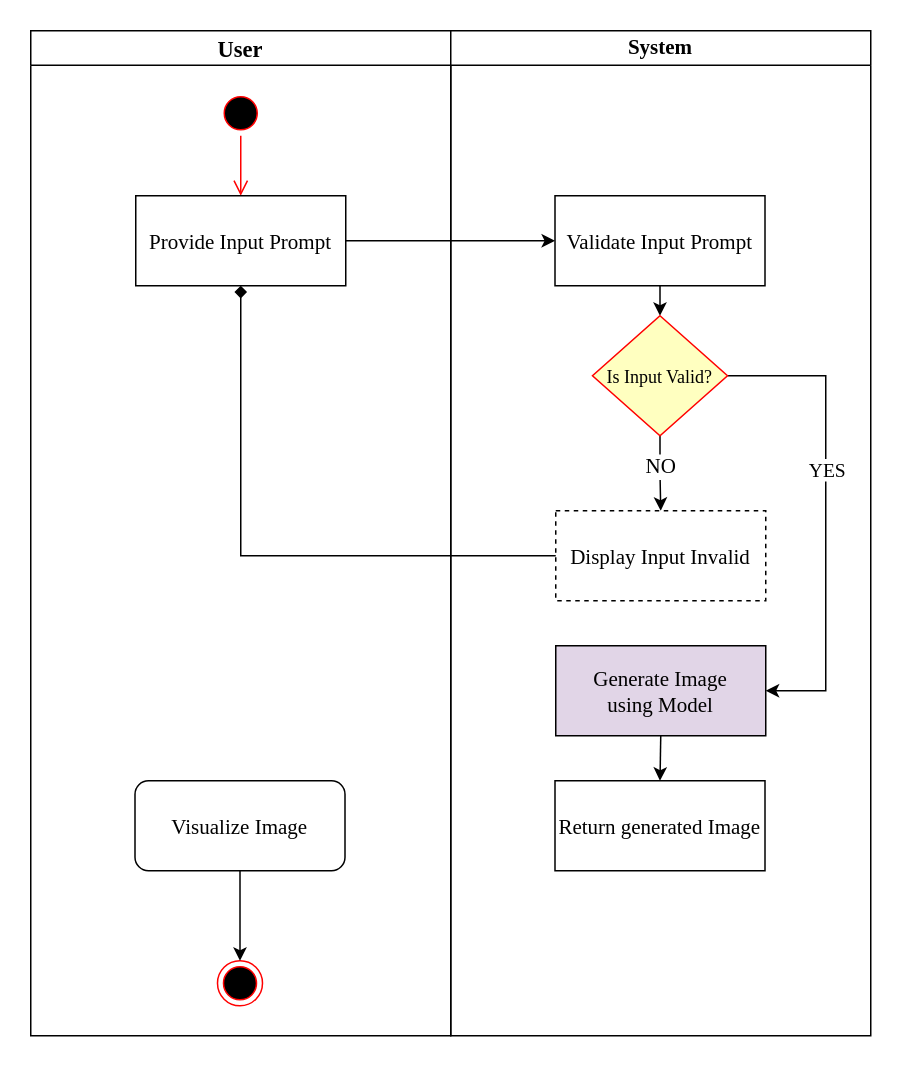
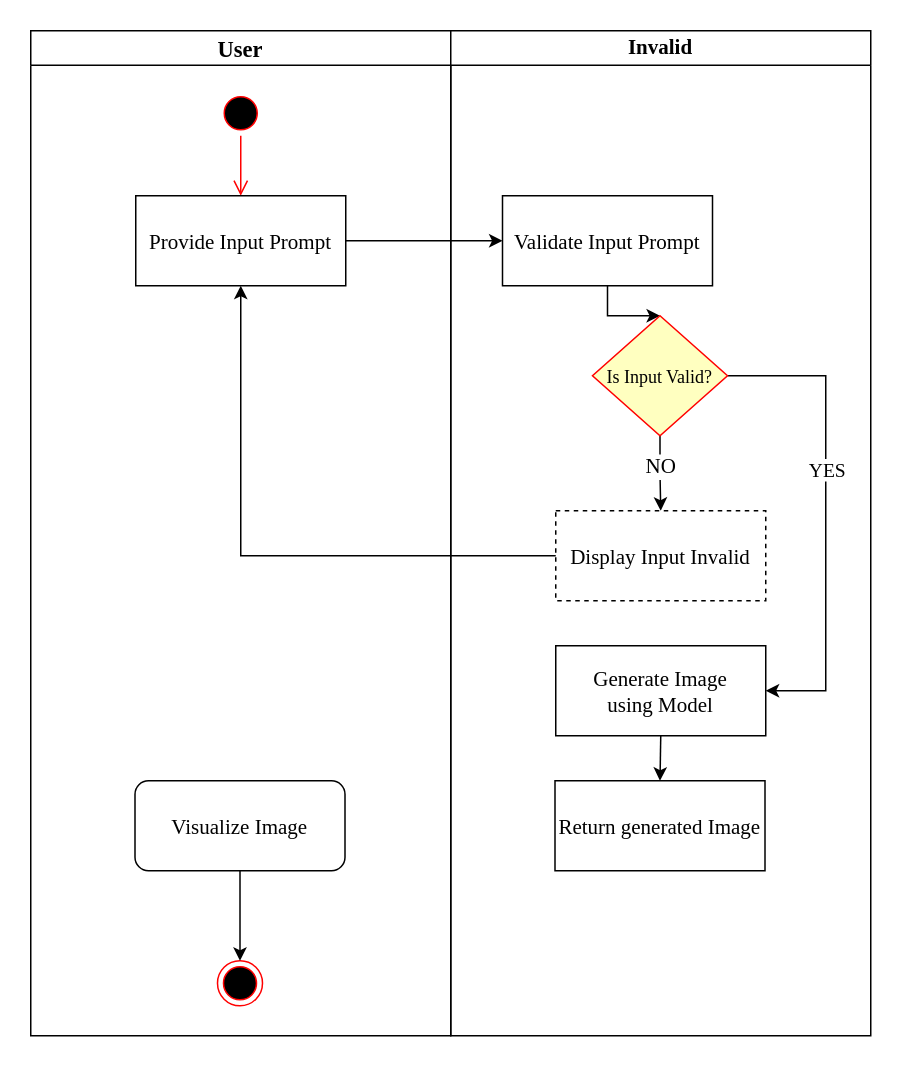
node "System": label "System" -> "Invalid"
node "Validate Input Prompt": moved (660, 241) -> (608, 241)
edge "Display Input Invalid" -> "Provide Input Prompt": arrowhead diamond -> classic
node "Generate Image using Model": fillcolor #e1d5e7 -> #ffffff
